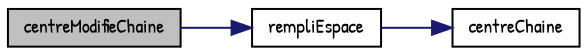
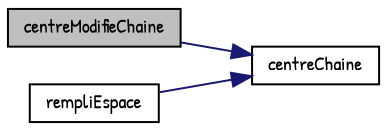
edge "centreModifieChaine" -> "rempliEspace": now "centreModifieChaine" -> "centreChaine"
